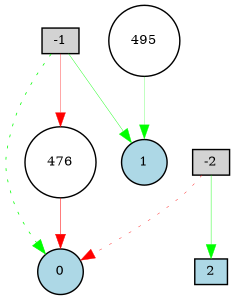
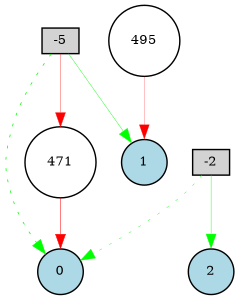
node "-1": label "-1" -> "-5"
edge "495" -> "1": color green -> red
node "476": label "476" -> "471"
edge "-2" -> "0": color red -> green
node "2": shape box -> circle
